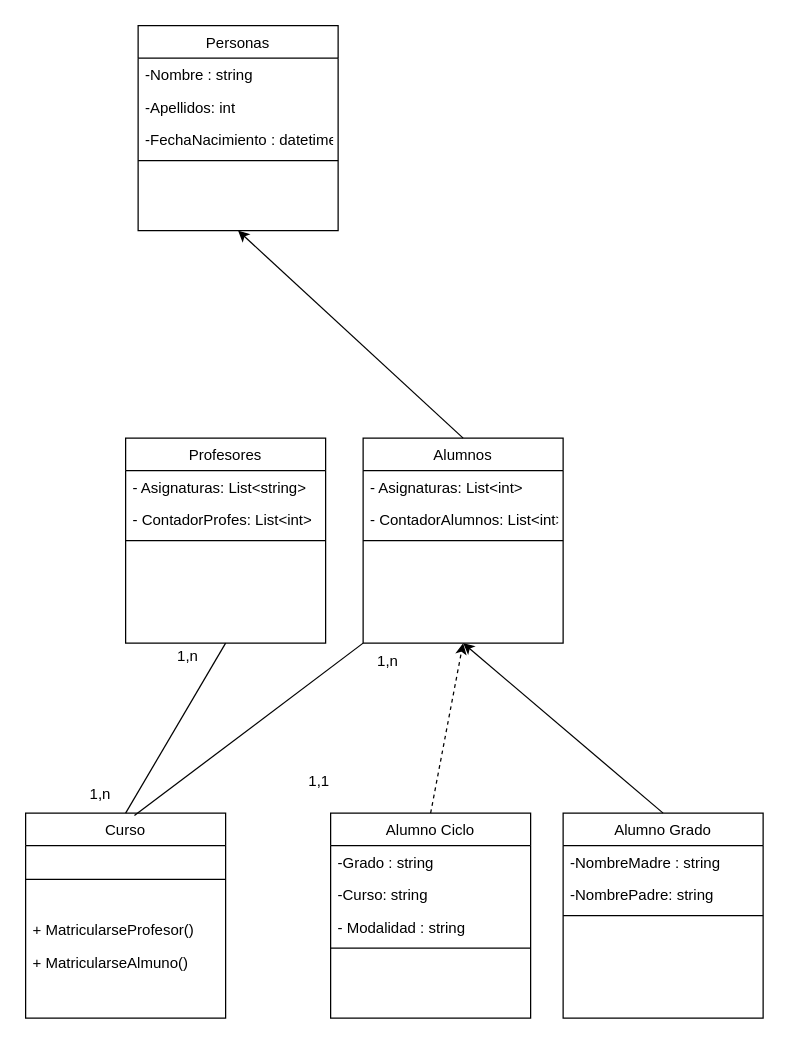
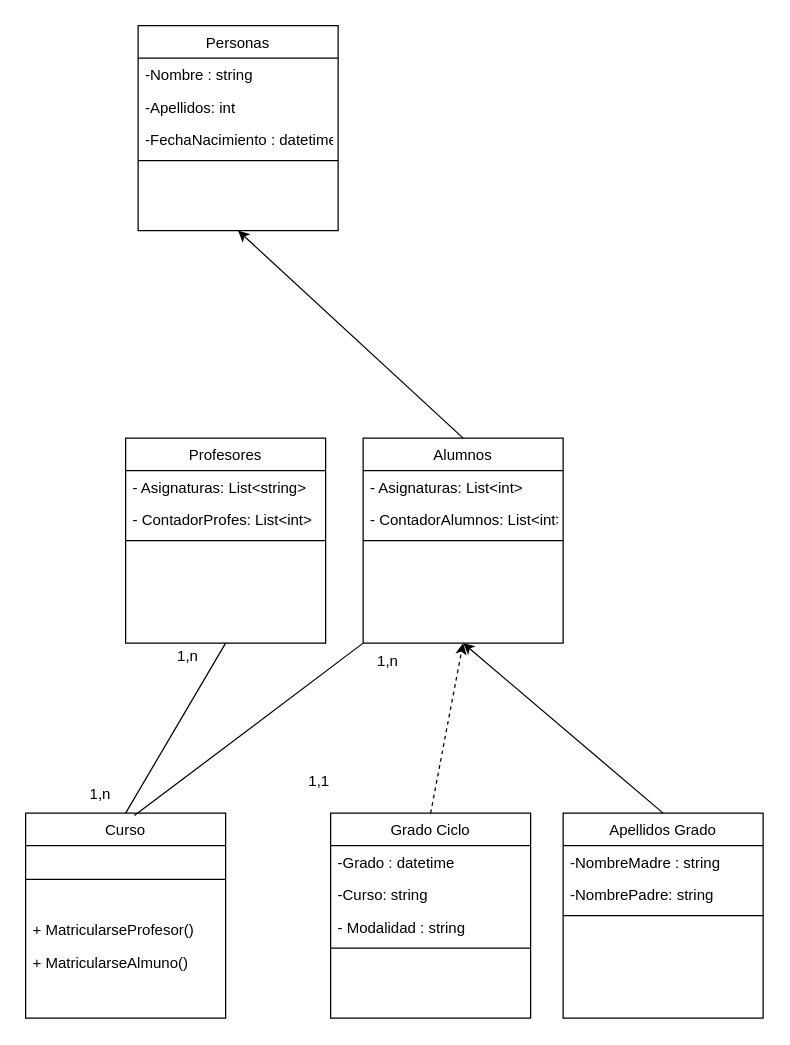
node "Alumno Ciclo": label "Alumno Ciclo" -> "Grado Ciclo"
node "Alumno Grado": label "Alumno Grado" -> "Apellidos Grado"
node "-Grado : string": label "-Grado : string" -> "-Grado : datetime"
